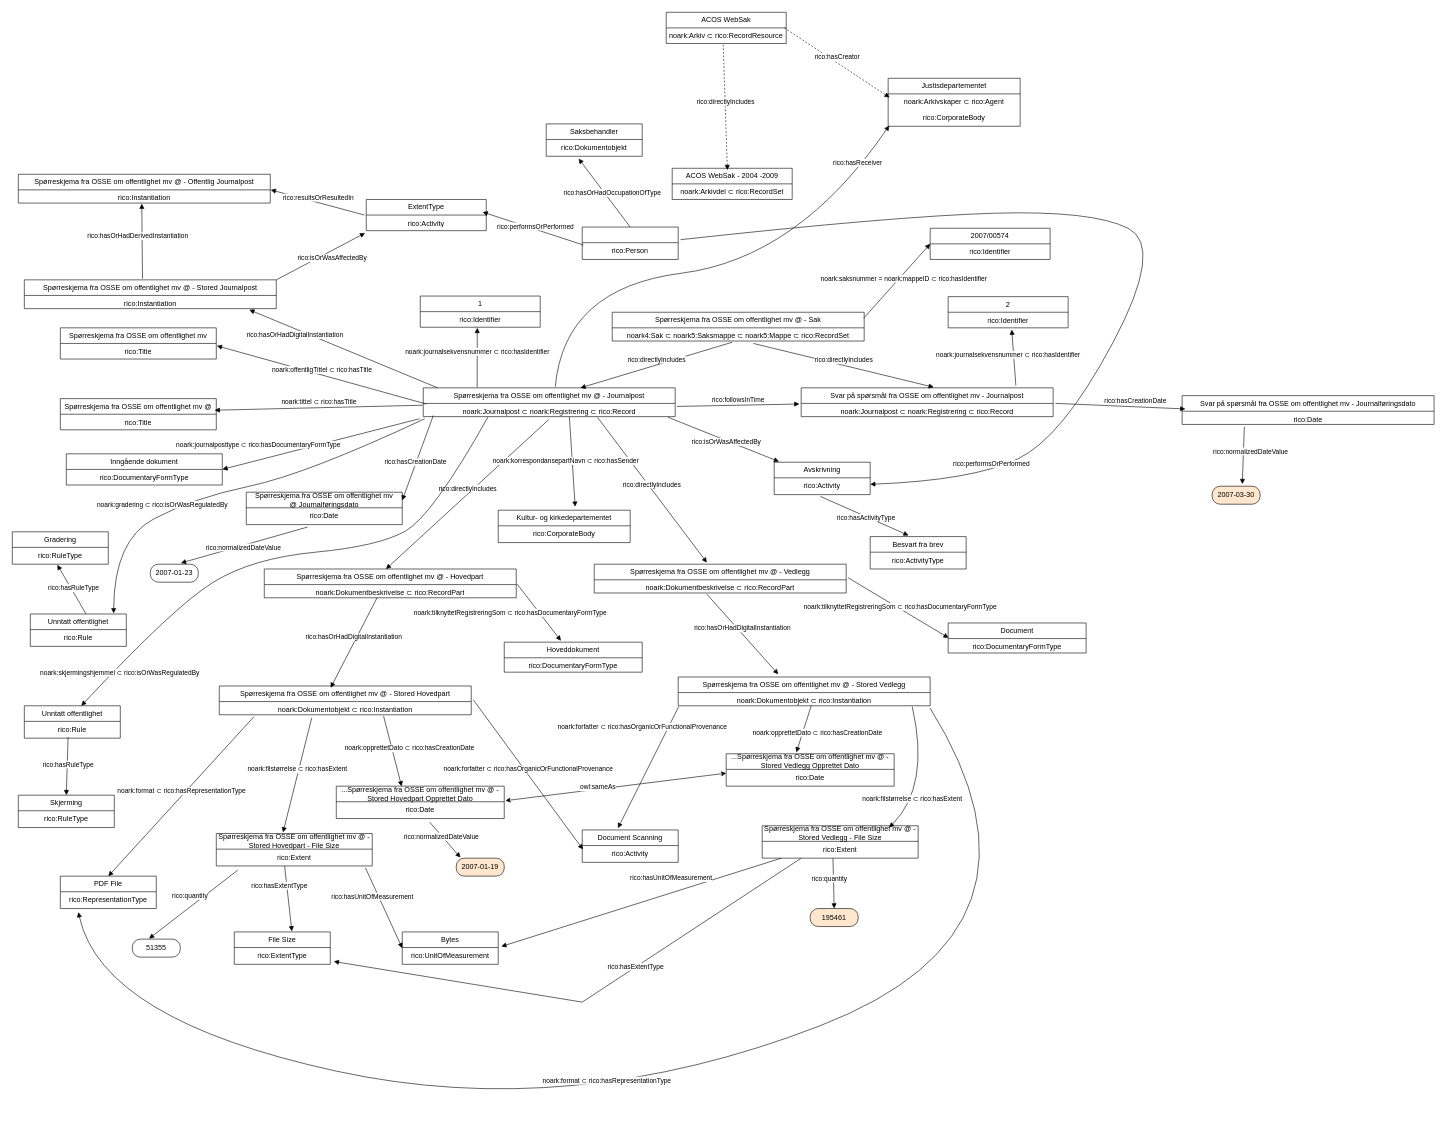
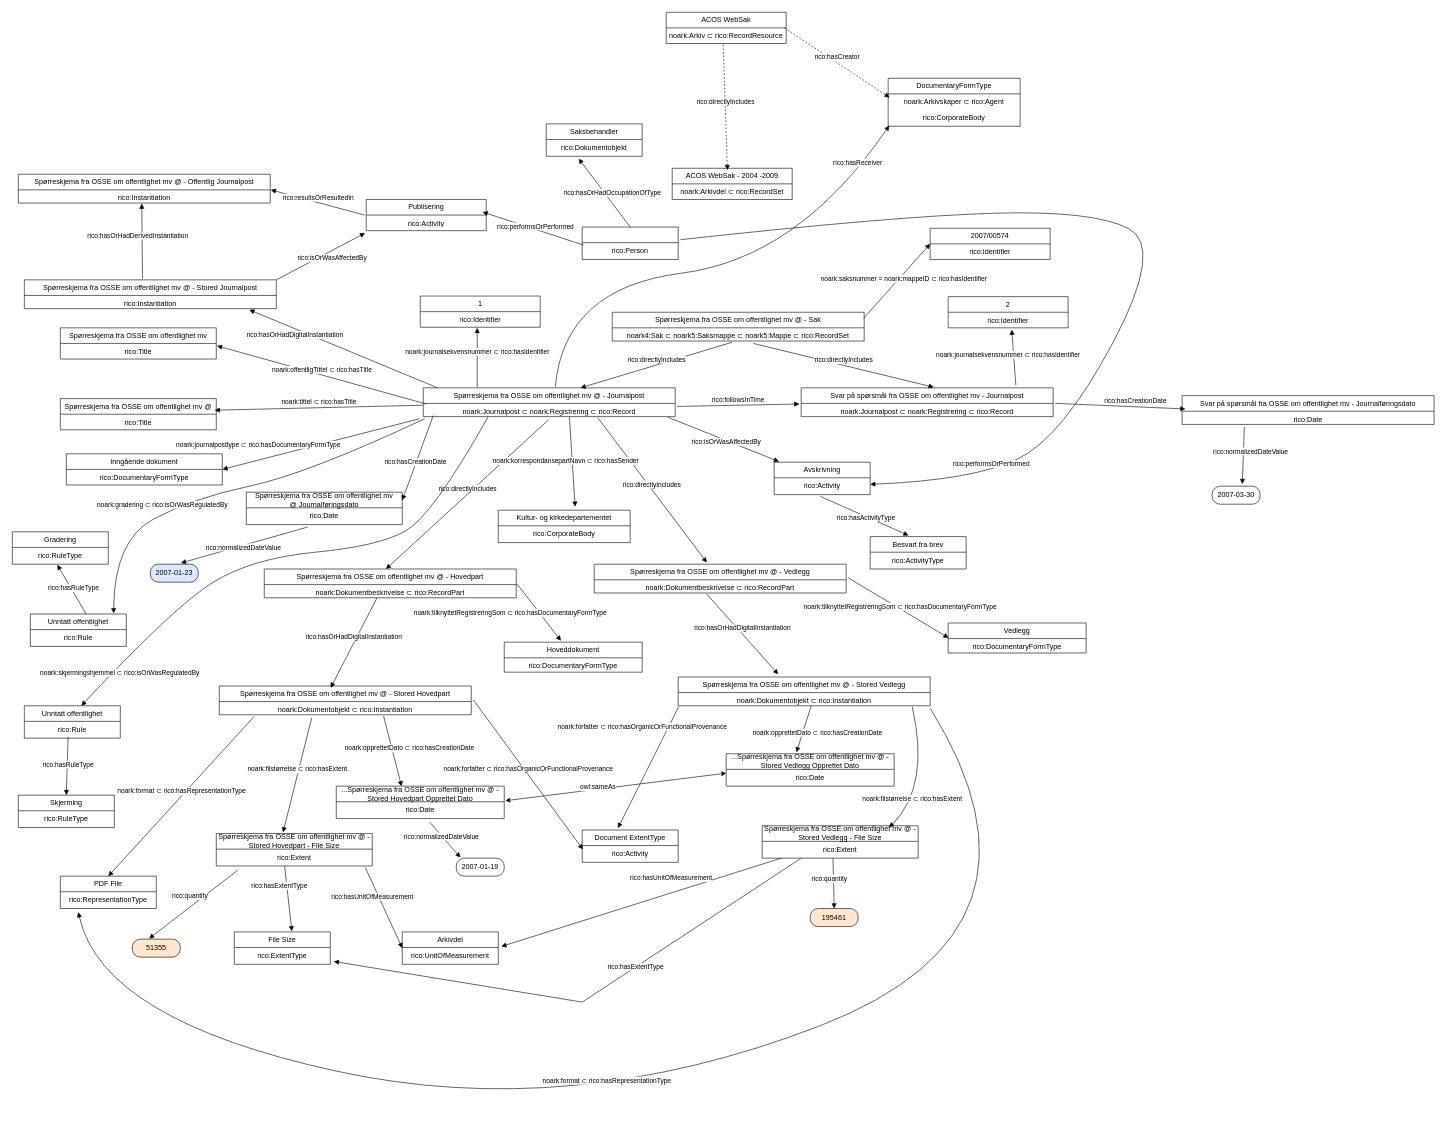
node "Justisdepartementet": label "Justisdepartementet" -> "DocumentaryFormType"
node "ExtentType": label "ExtentType" -> "Publisering"
node "2007-03-30": fillcolor #ffe6cc -> #ffffff
node "2007-01-23": fillcolor #ffffff -> #dae8fc
node "Document": label "Document" -> "Vedlegg"
node "Document Scanning": label "Document Scanning" -> "Document ExtentType"
node "2007-01-19": fillcolor #ffe6cc -> #ffffff
node "Bytes": label "Bytes" -> "Arkivdel"
node "51355": fillcolor #ffffff -> #ffe6cc
